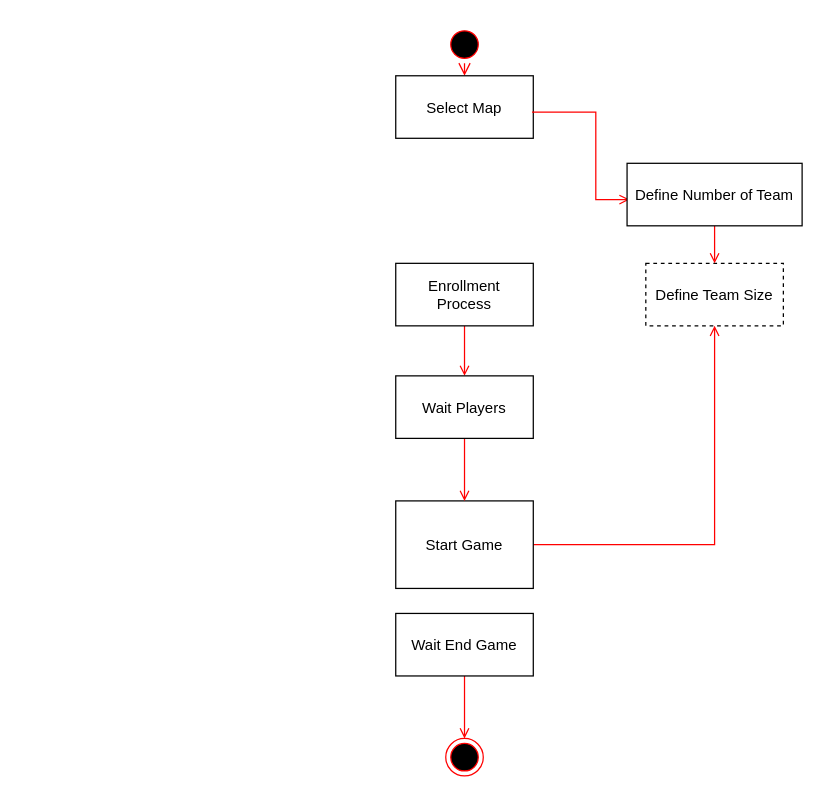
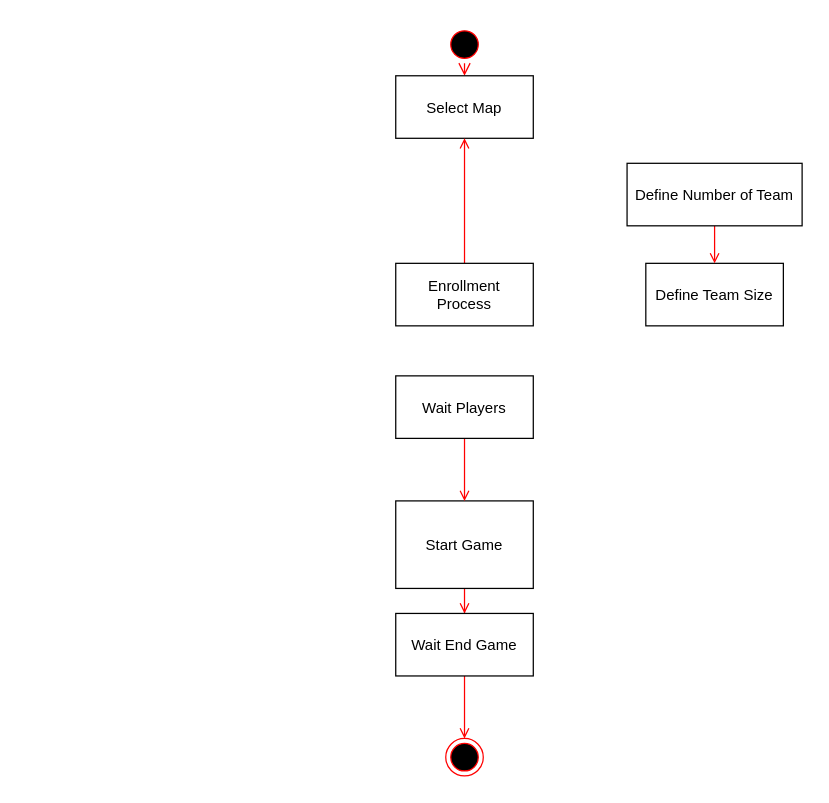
edge "Select Map" -> "Define Number of Team": removed
node "Define Team Size": style dashed -> solid
edge "Enrollment Process" -> "Wait Players": now "Enrollment Process" -> "Select Map"
edge "Start Game" -> "Define Team Size": now "Start Game" -> "Wait End Game"
